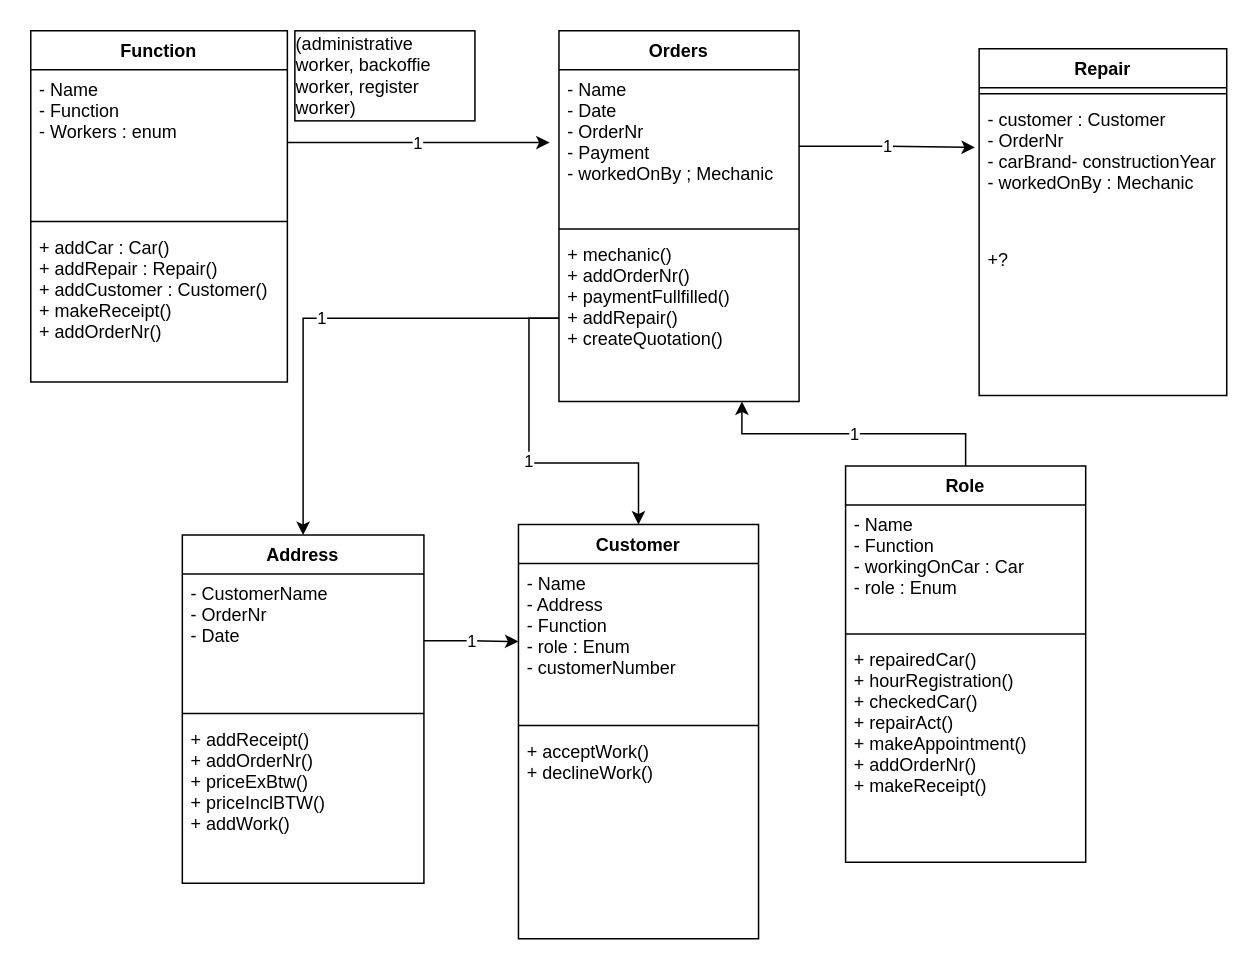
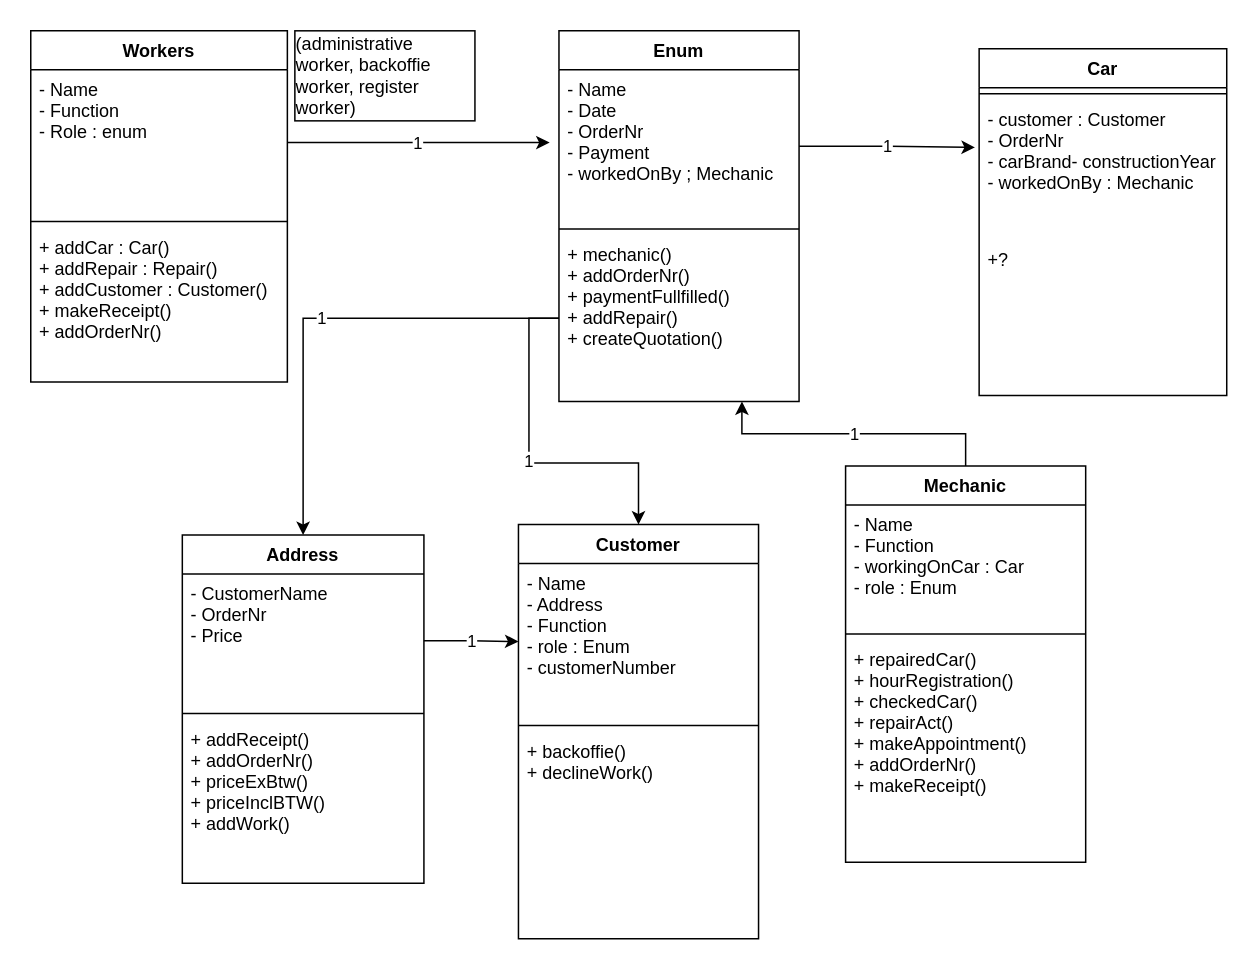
node "Function": label "Function" -> "Workers"
node "Orders": label "Orders" -> "Enum"
node "Repair": label "Repair" -> "Car"
node "- Name - Function - Workers : enum": label "- Name - Function - Workers : enum" -> "- Name - Function - Role : enum"
node "Role": label "Role" -> "Mechanic"
node "- CustomerName - OrderNr - Date": label "- CustomerName - OrderNr - Date" -> "- CustomerName - OrderNr - Price"
node "+ acceptWork() + declineWork()": label "+ acceptWork() + declineWork()" -> "+ backoffie() + declineWork()"
